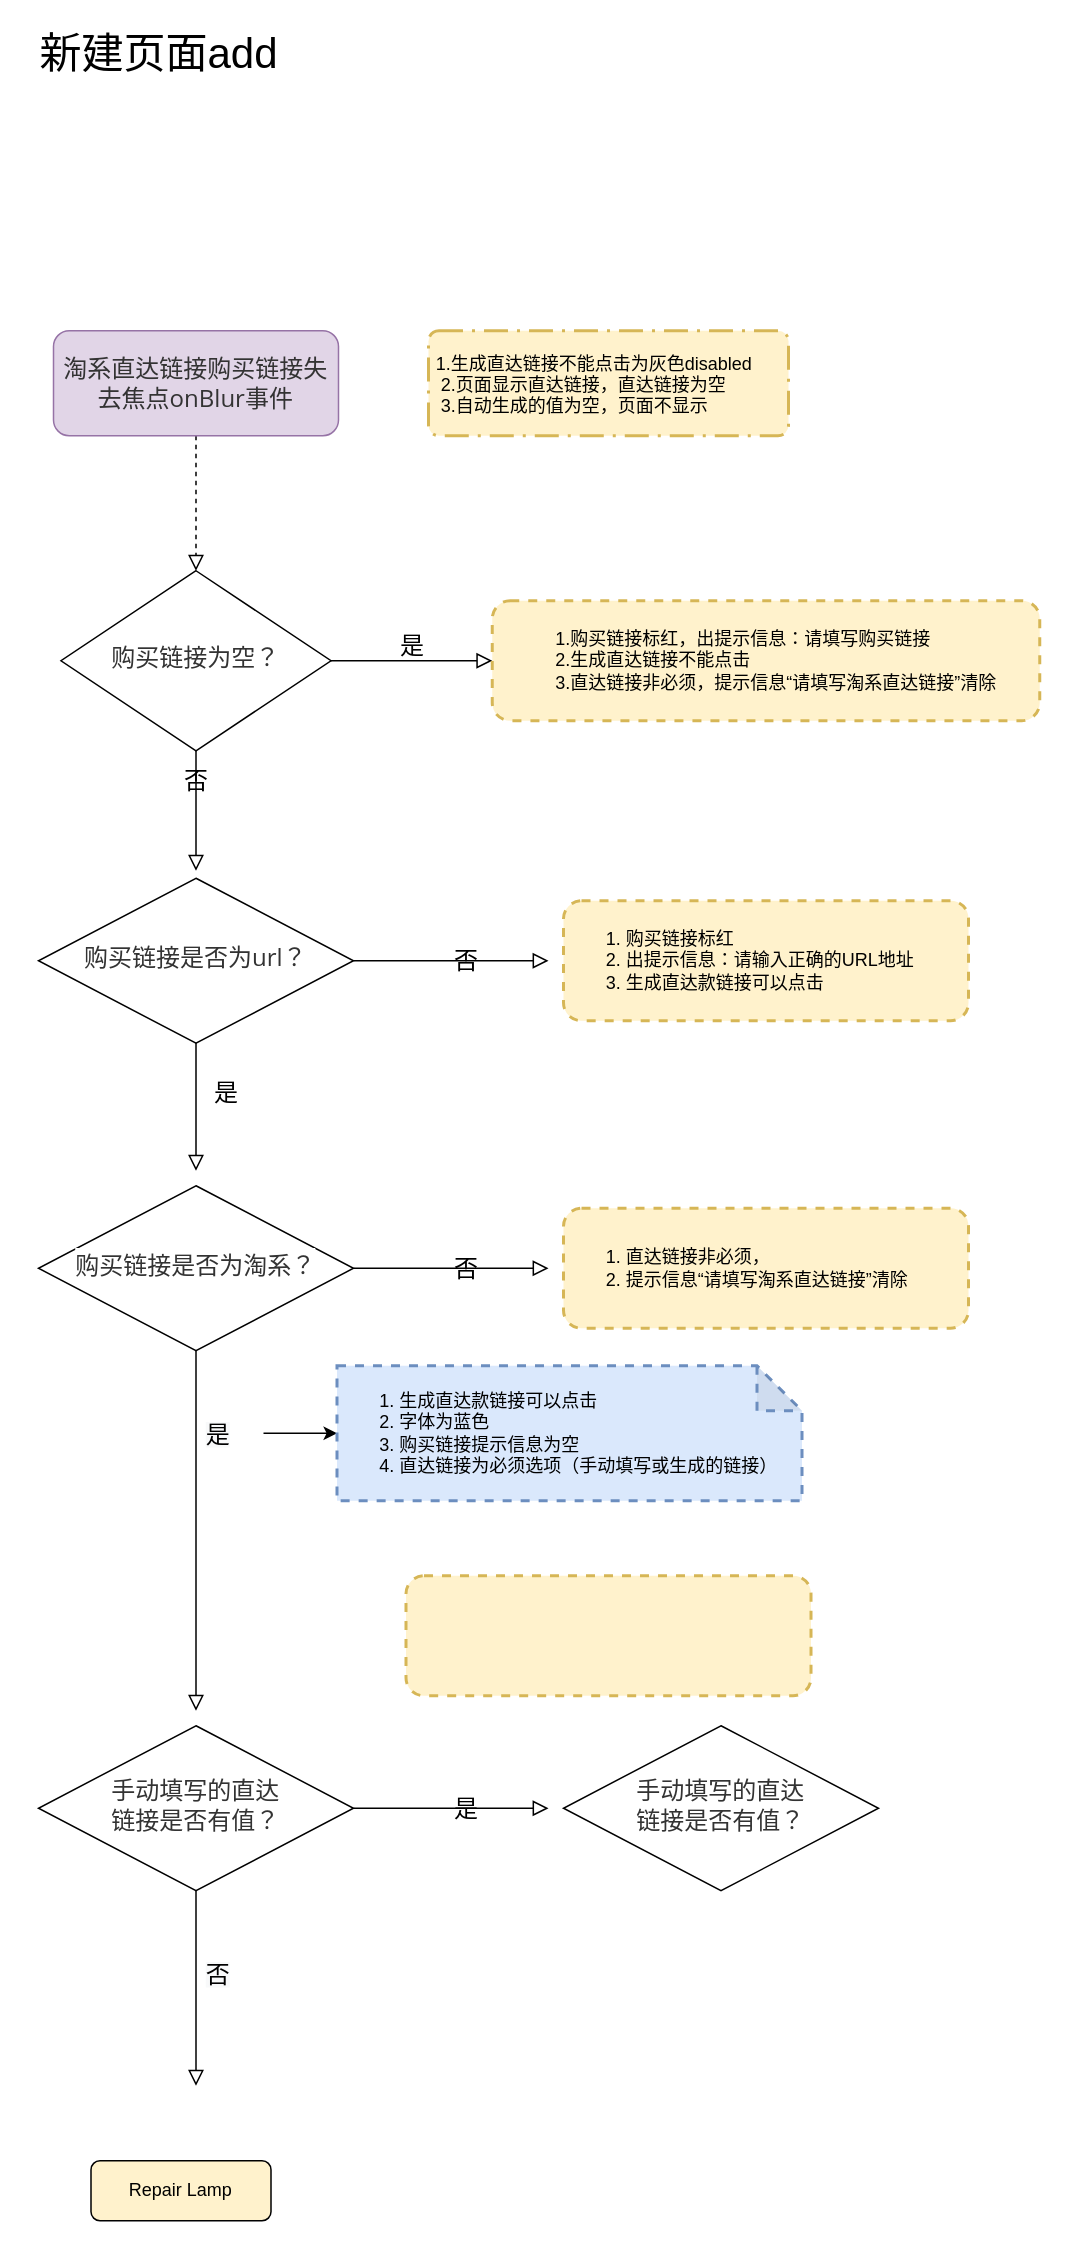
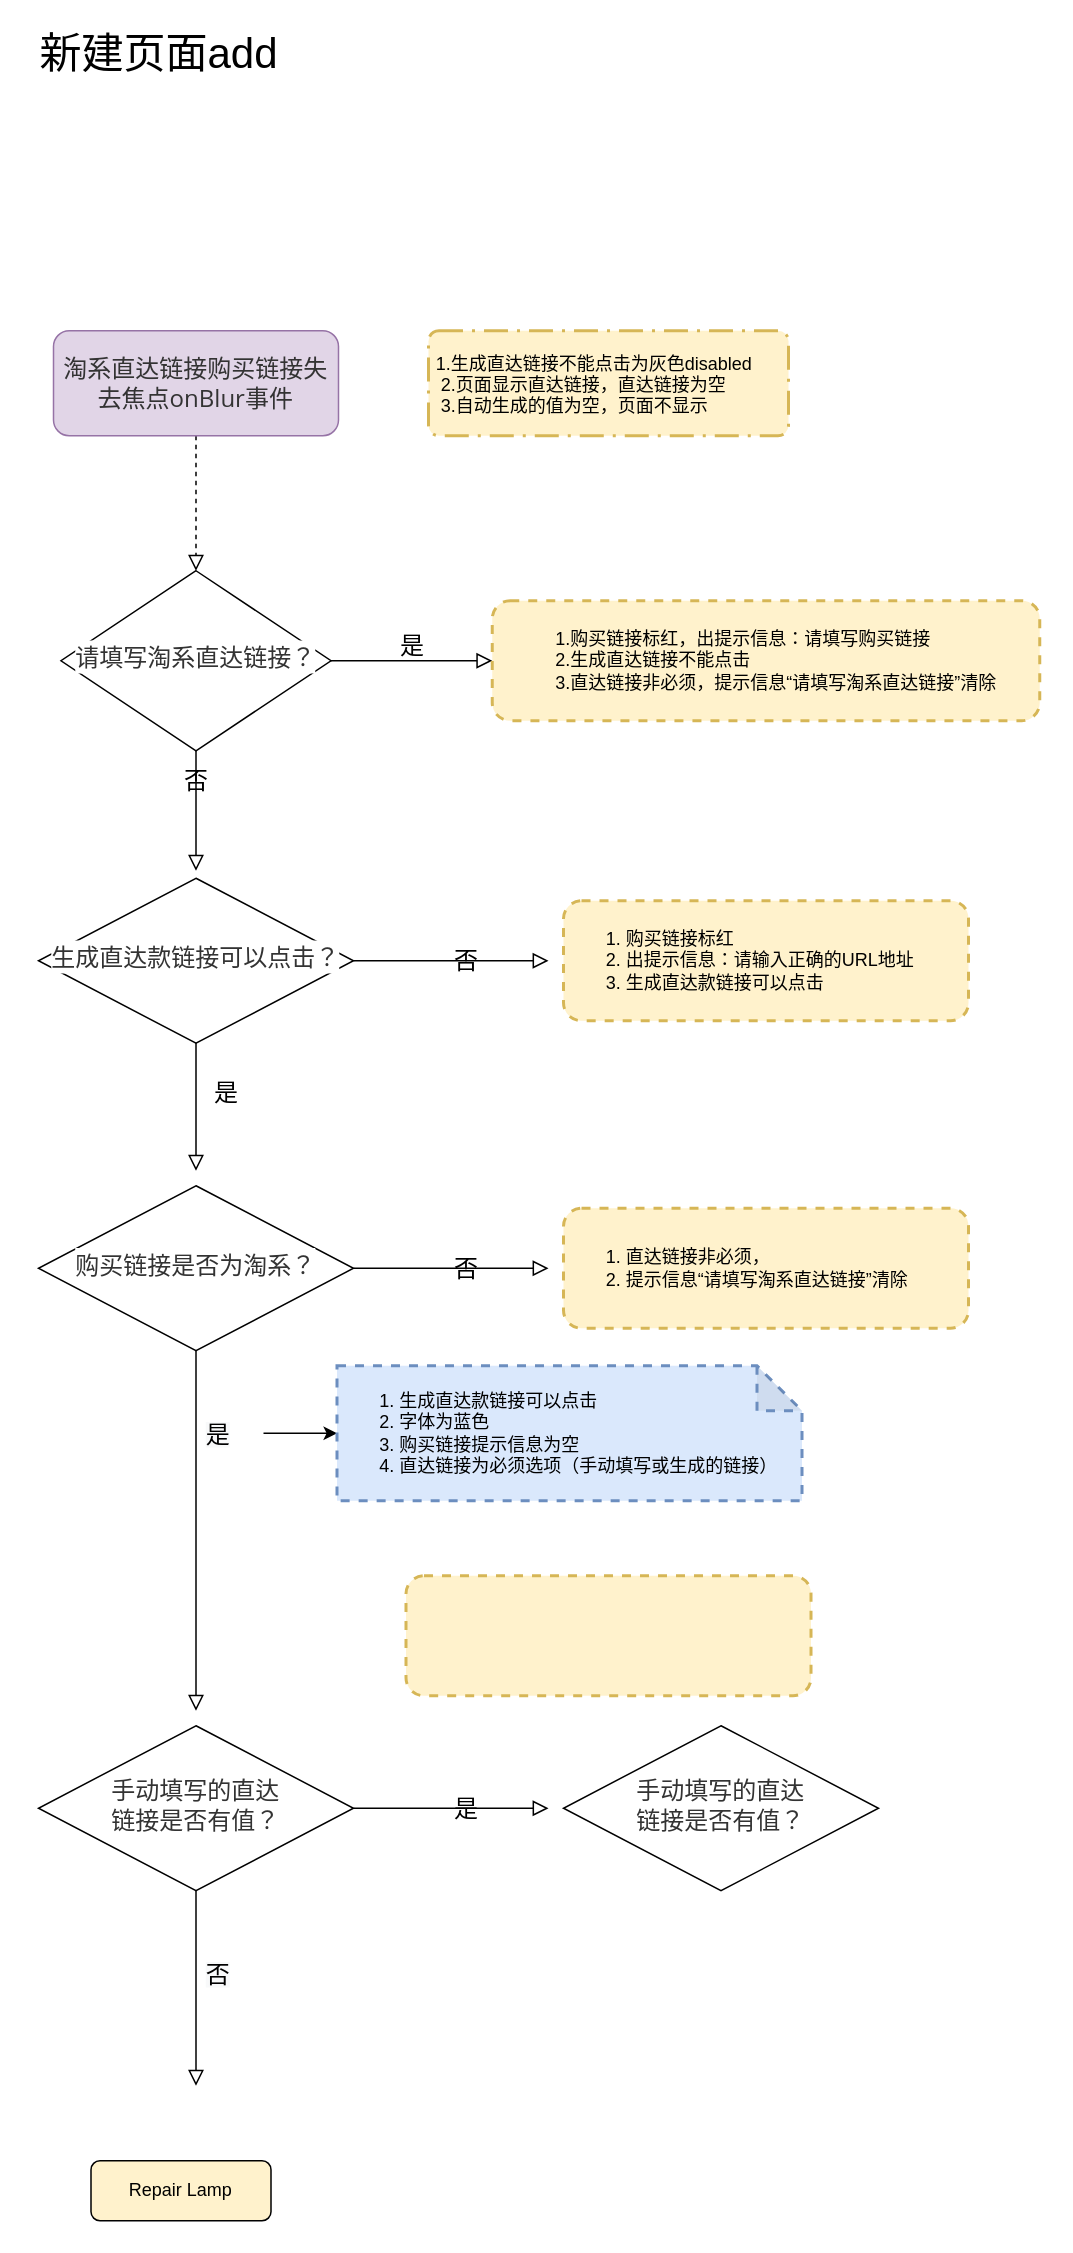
node "购买链接为空？": label "购买链接为空？" -> "请填写淘系直达链接？"
node "购买链接是否为url？": label "购买链接是否为url？" -> "生成直达款链接可以点击？"
